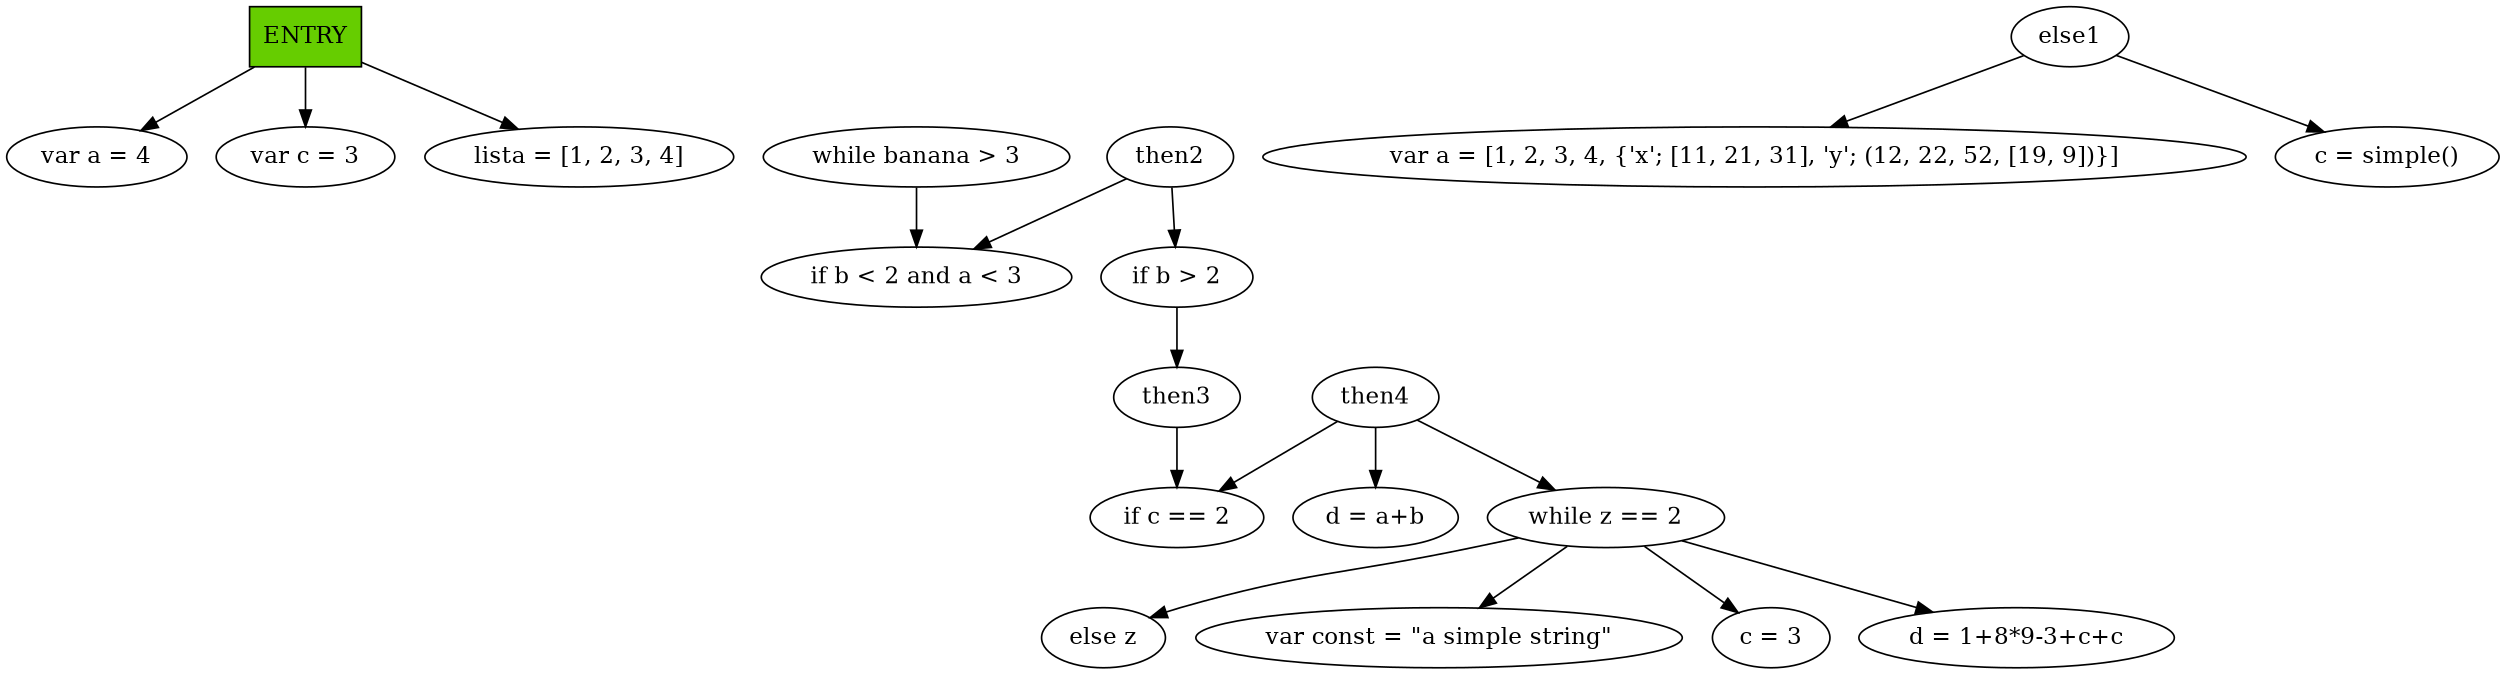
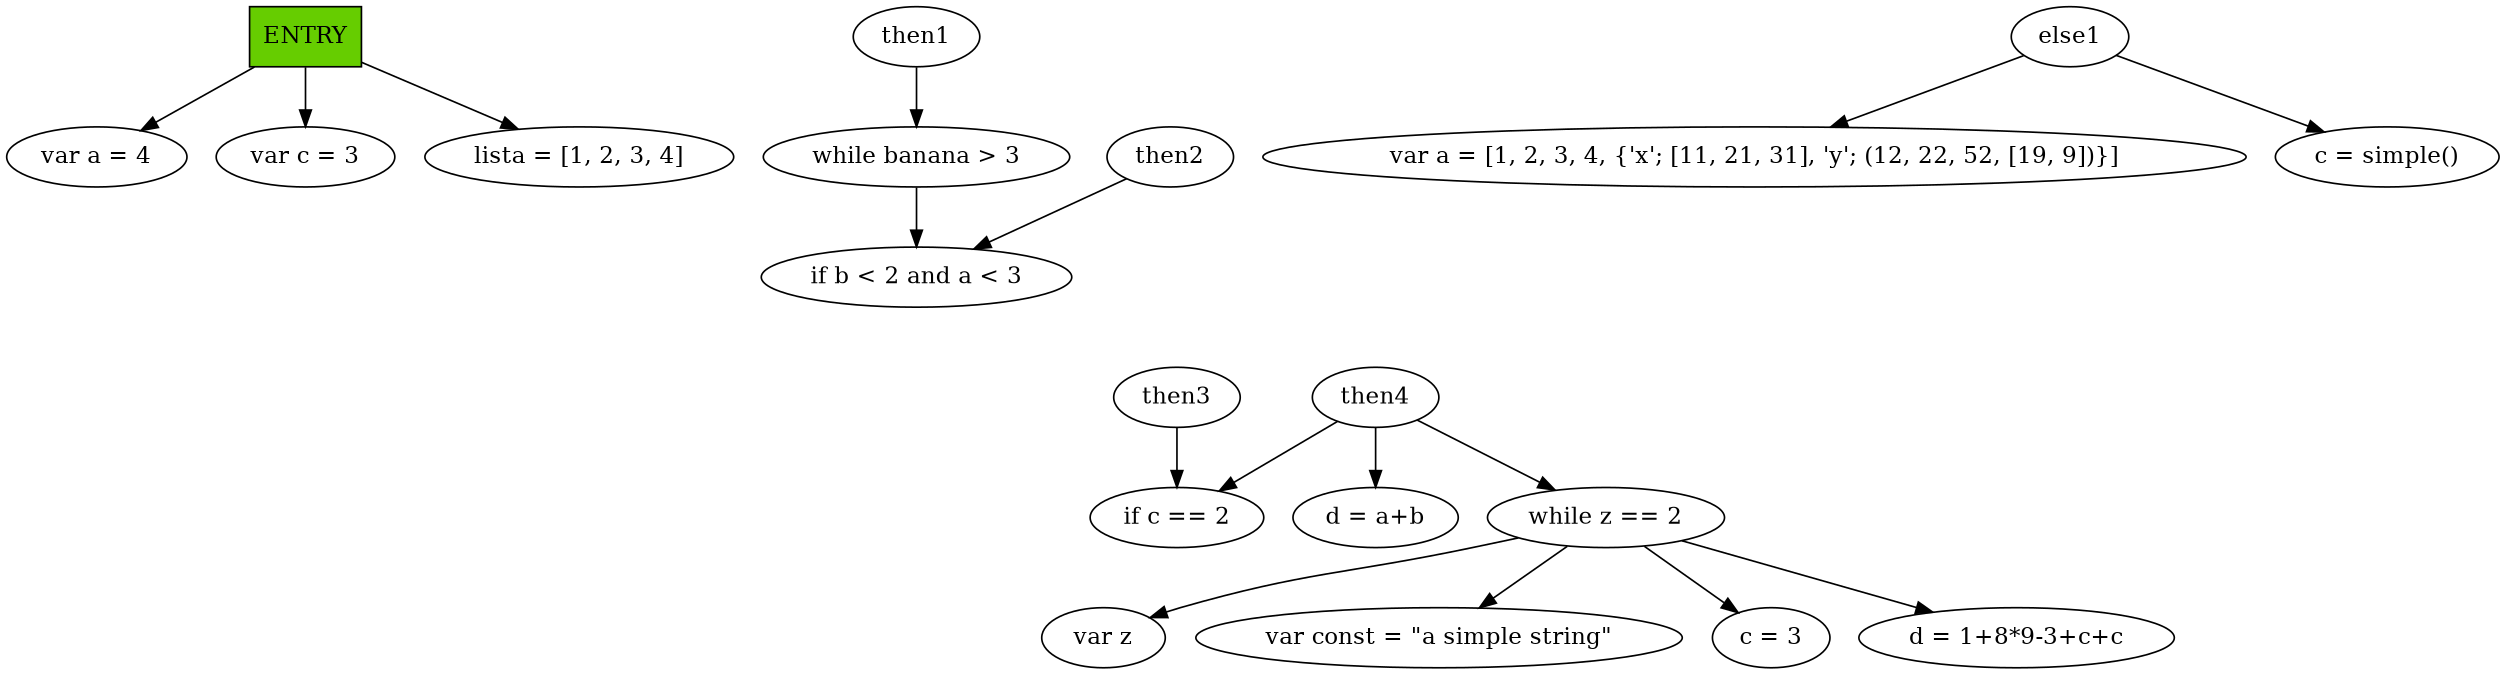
node "then1": added
node "if b > 2": removed
node "else z": label "else z" -> "var z"
